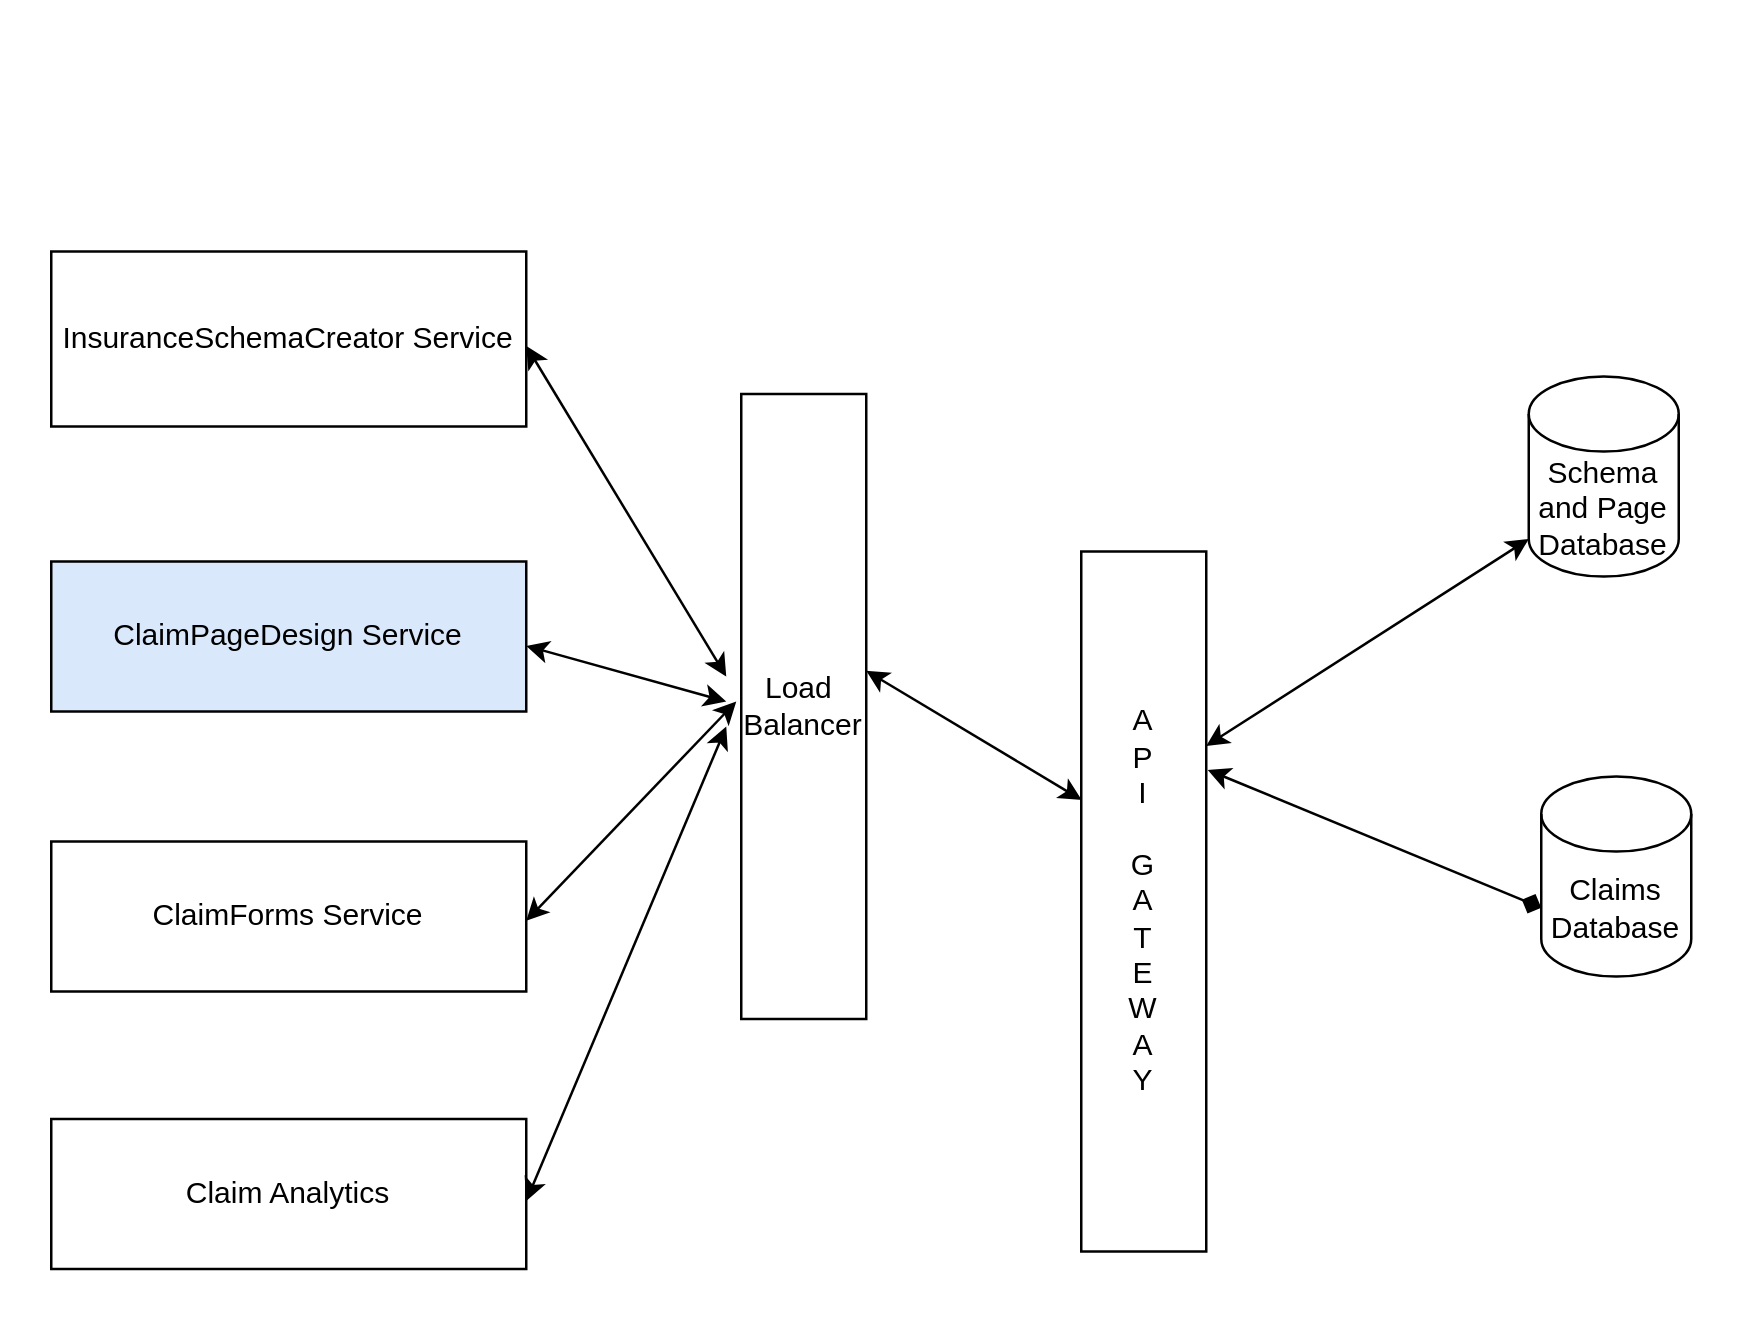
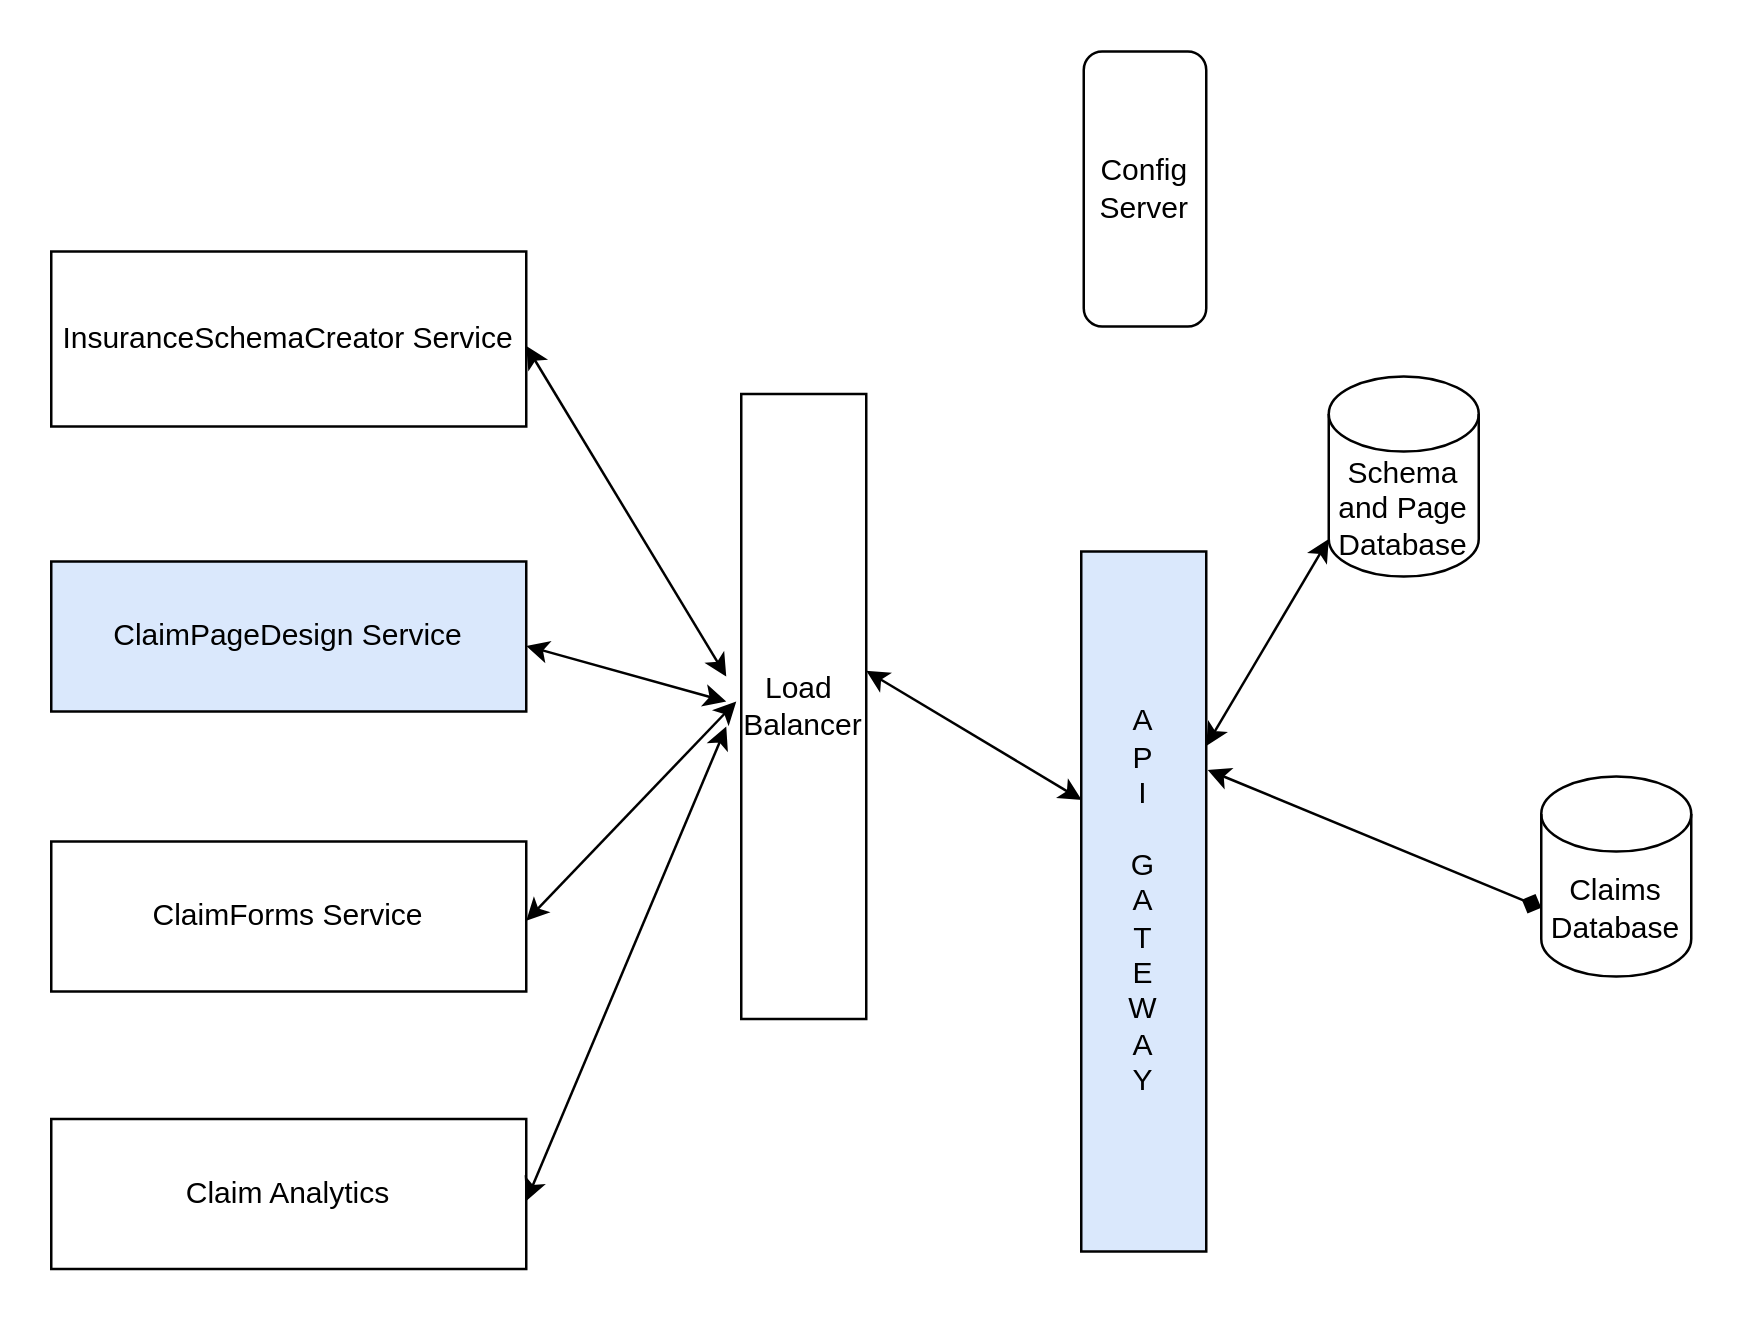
node "Config Server": added
node "Schema and Page Database": moved (1604, 476) -> (1404, 476)
node "A P I G A T E W A Y": fillcolor #ffffff -> #dae8fc
